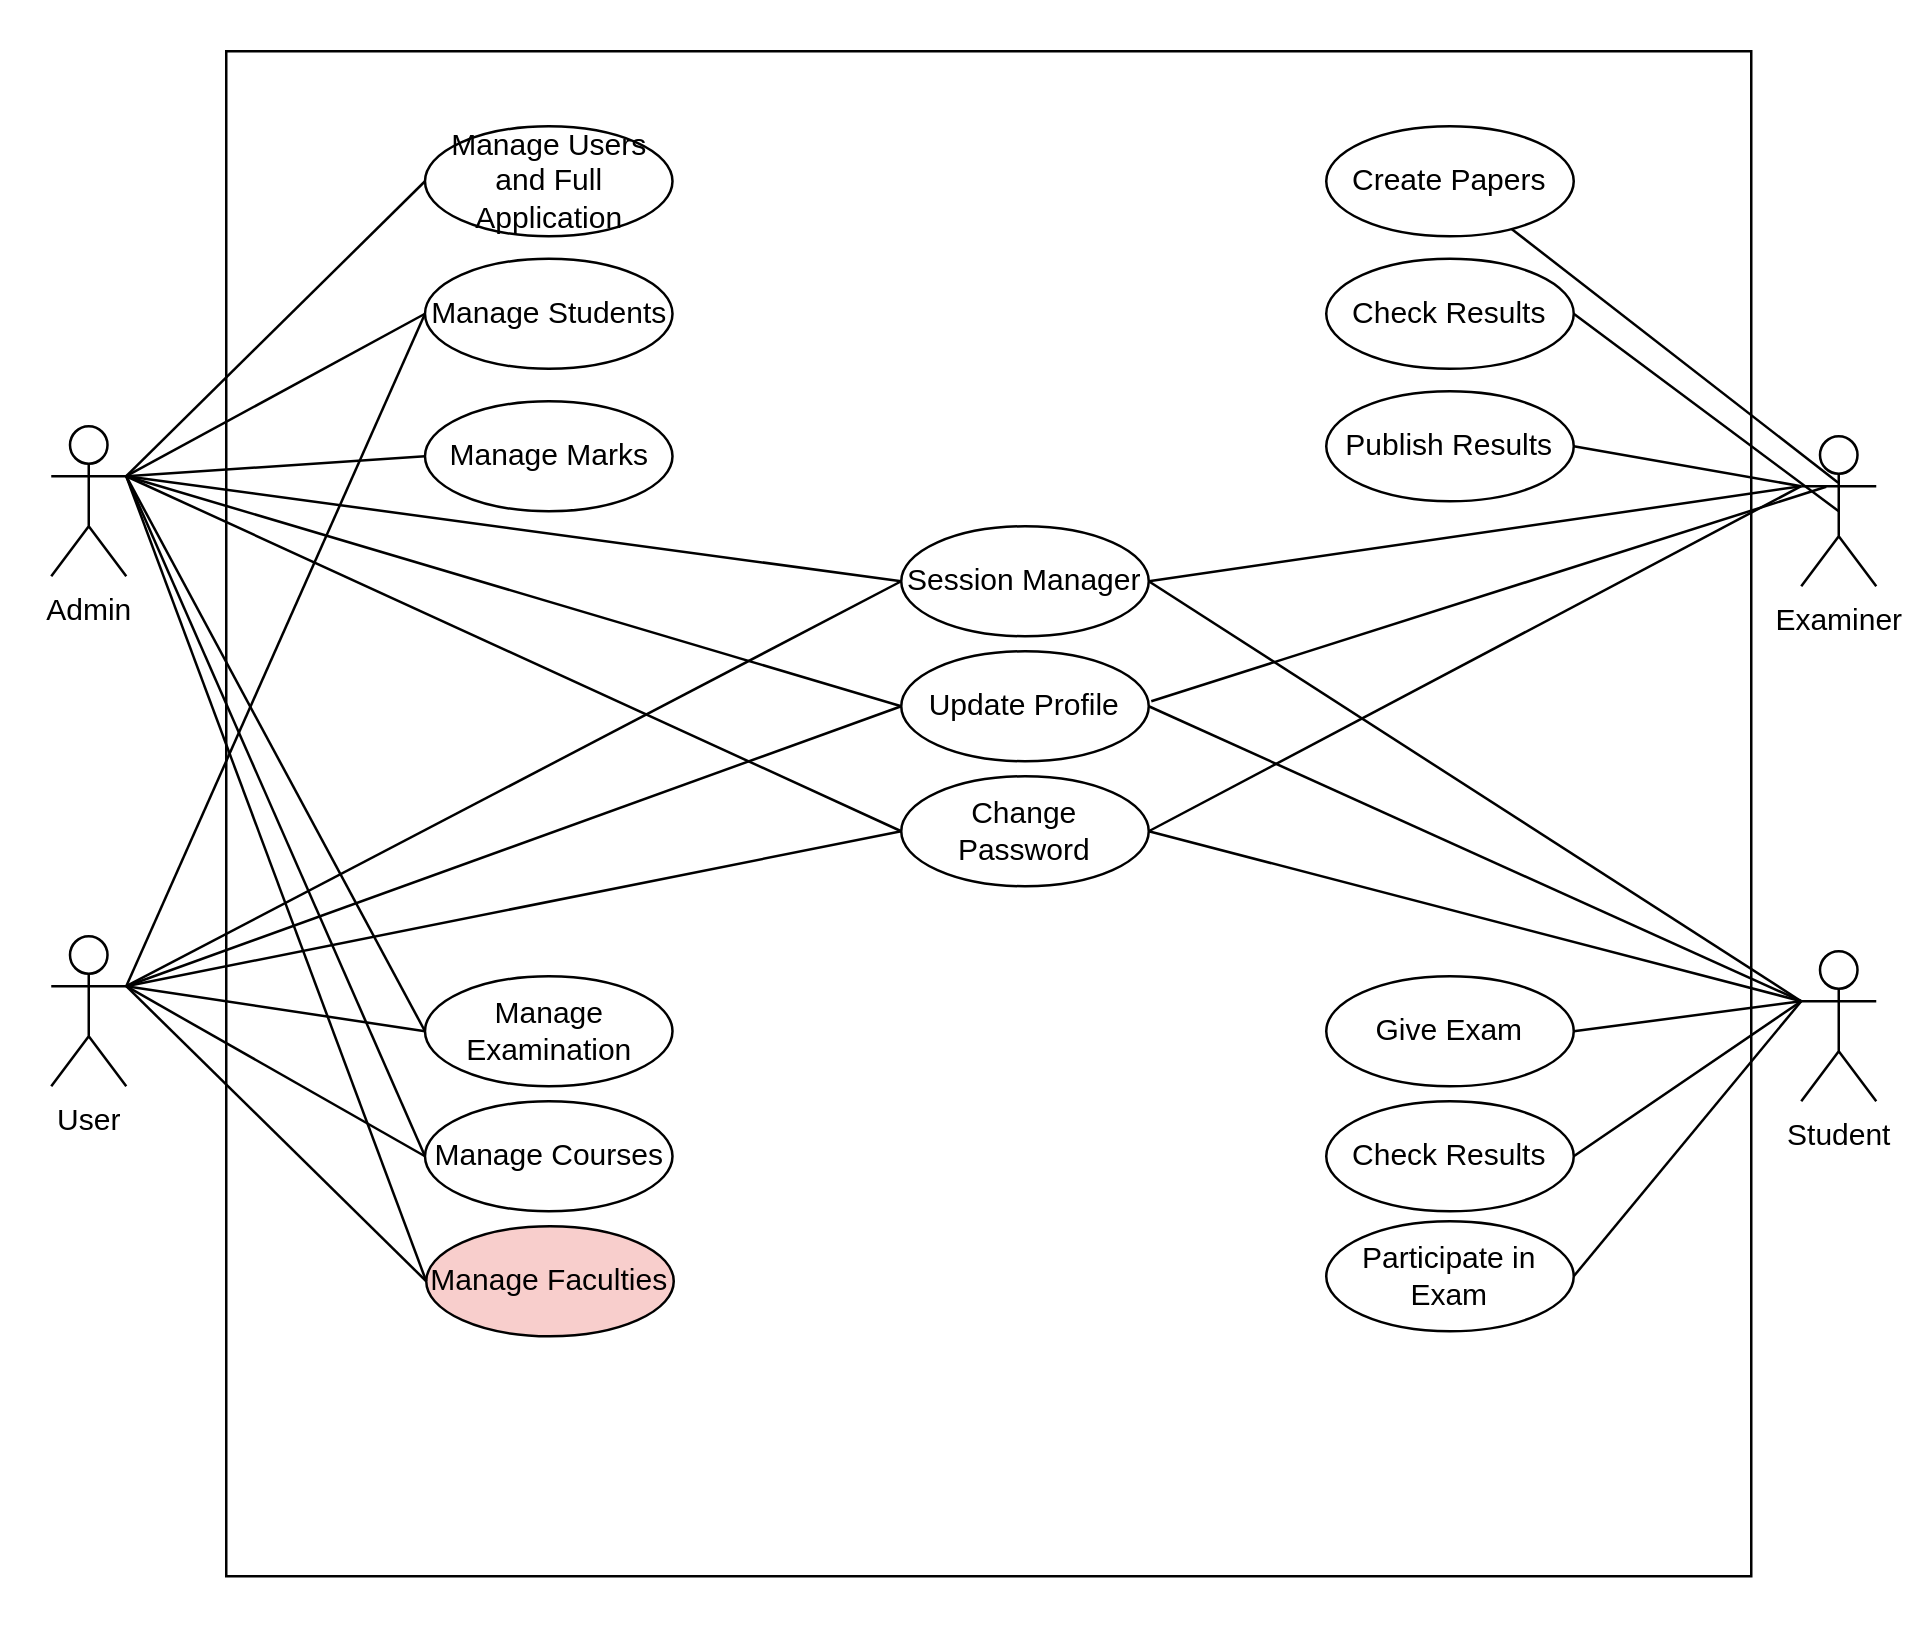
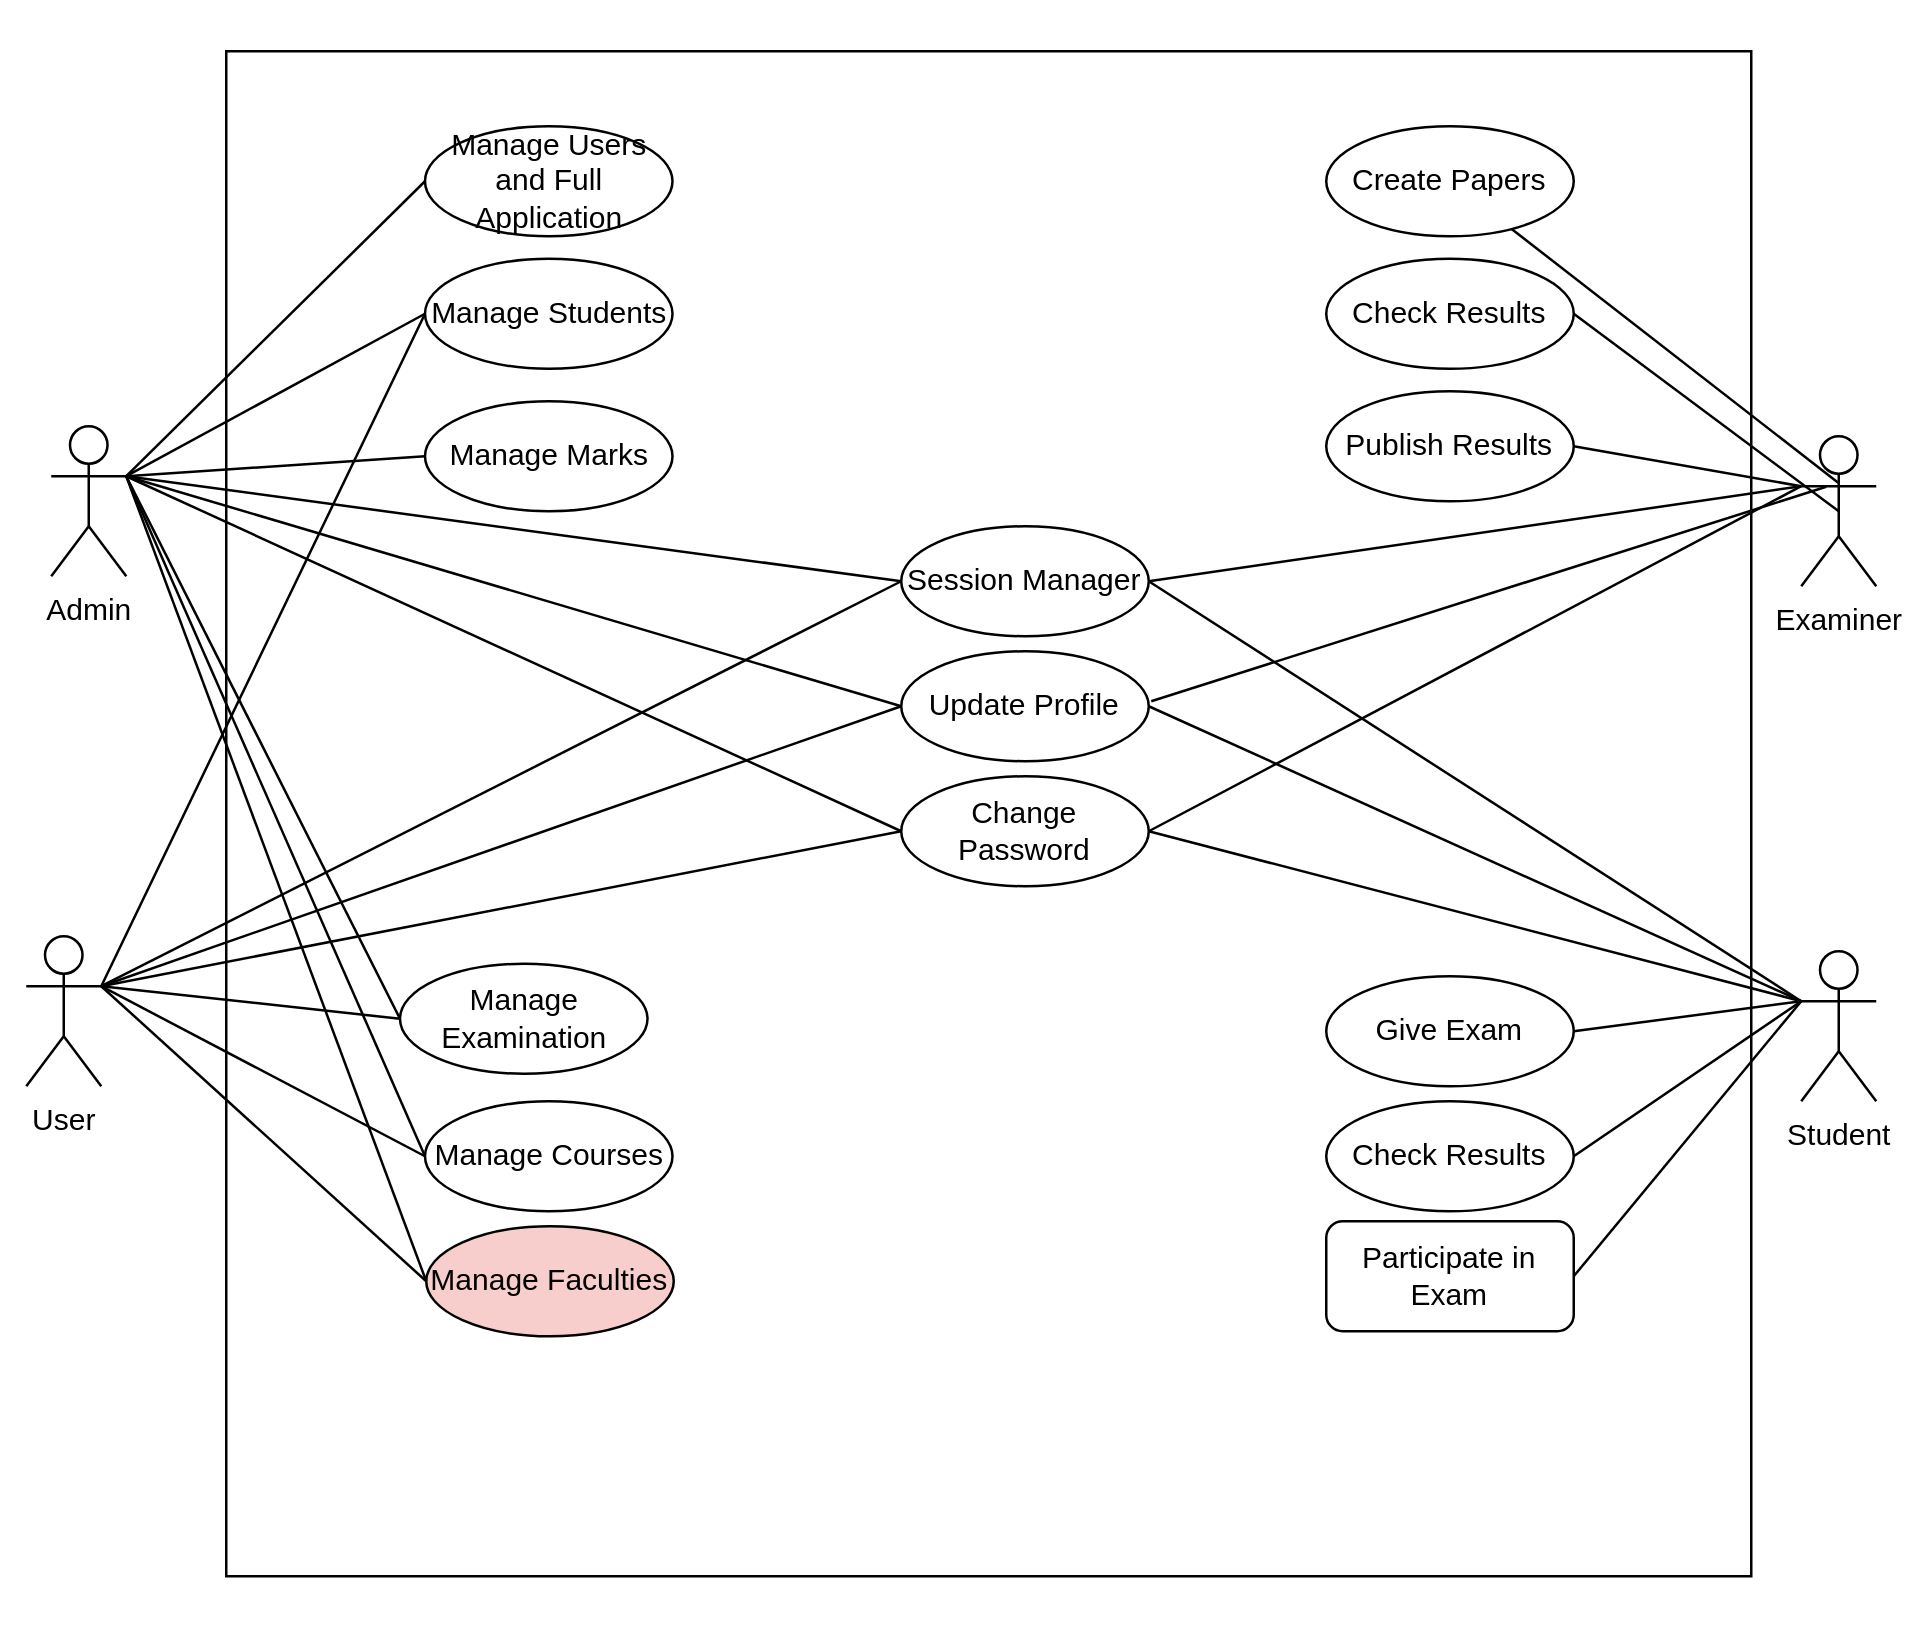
node "User": moved (89, 1011) -> (64, 1011)
node "Manage Examination": moved (549, 1031) -> (524, 1019)
node "Participate in Exam": shape ellipse -> rounded rectangle
